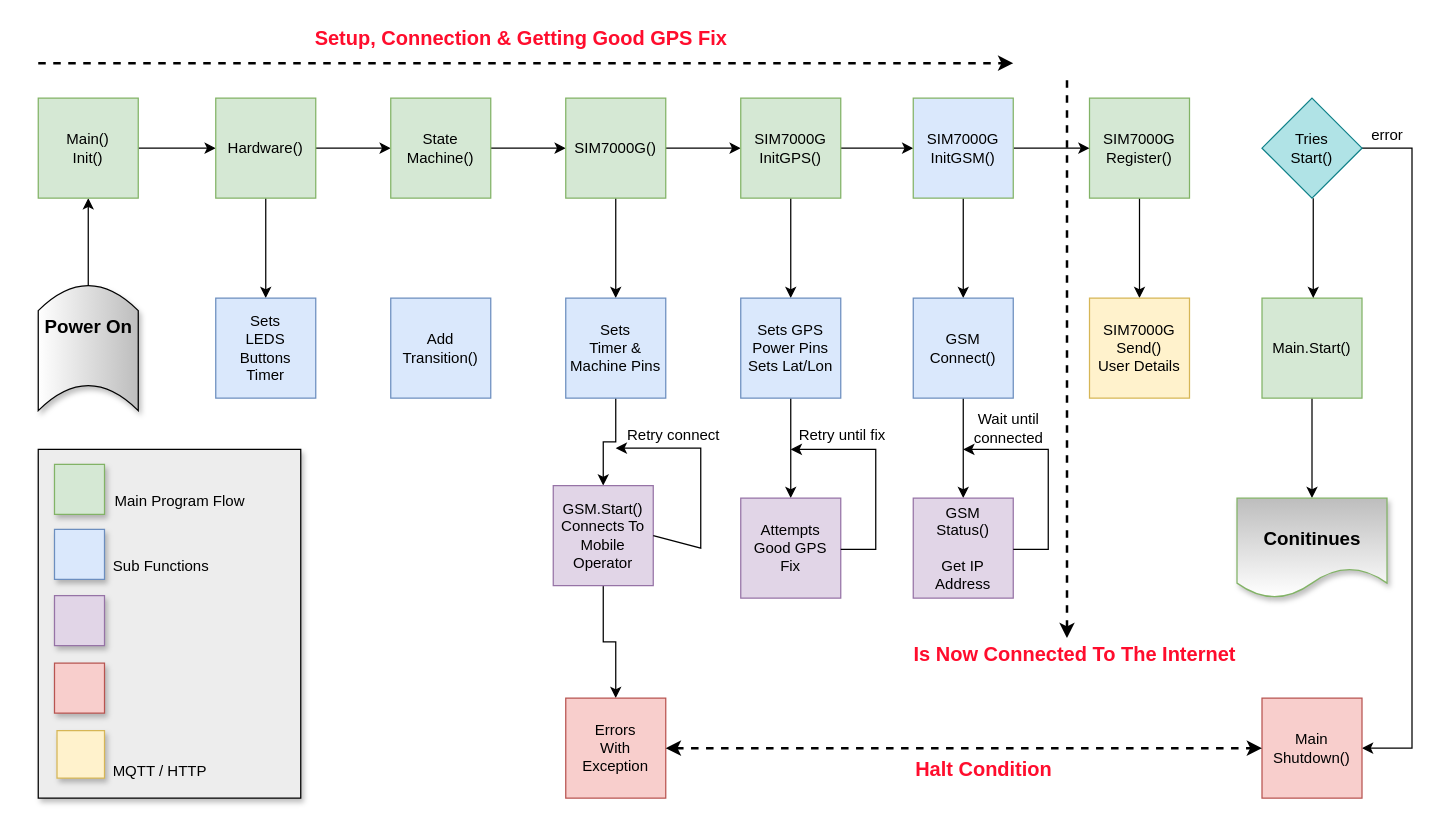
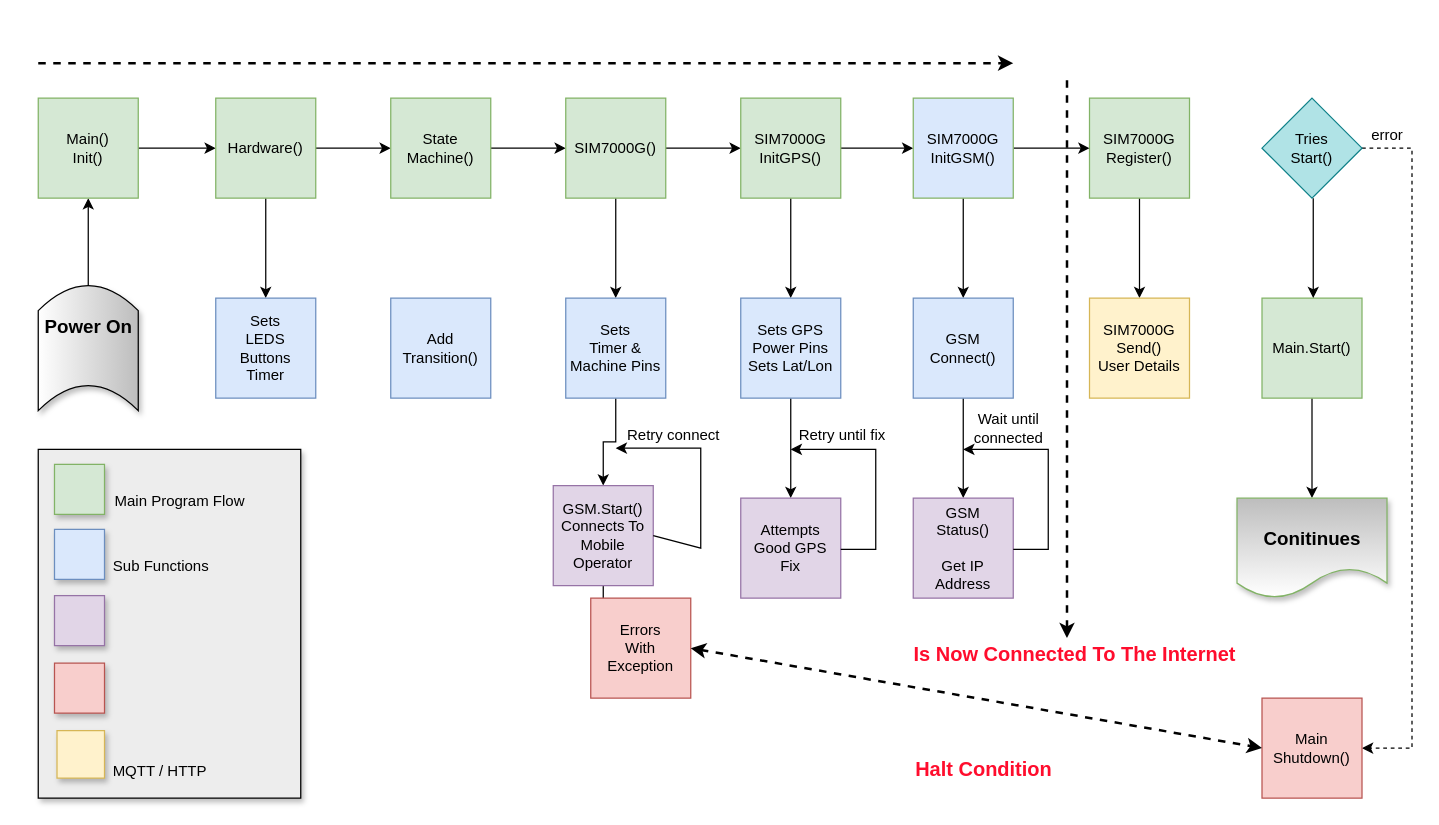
node "Setup, Connection & Getting Good GPS Fix": removed
edge "Tries Start()" -> "Main Shutdown()": style solid -> dashed
node "Errors With Exception": moved (616, 748) -> (641, 648)
